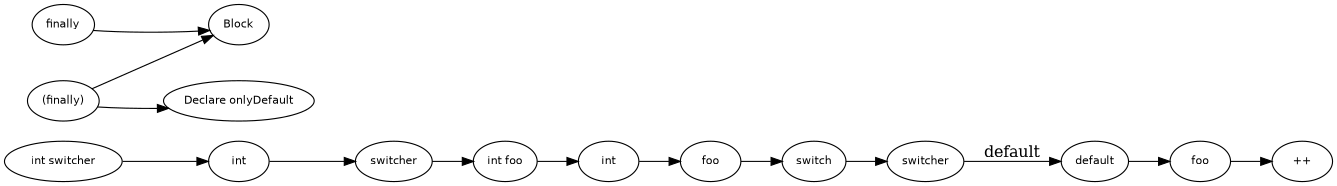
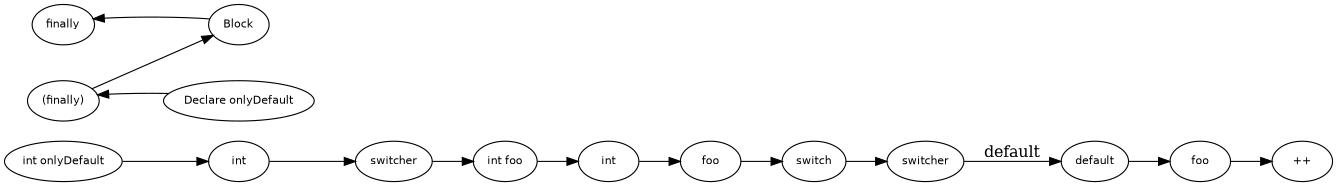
edge "finally" -> "Block": reversed
edge "(finally)" -> "Declare onlyDefault": reversed
node "int switcher": label "int switcher" -> "int onlyDefault"
